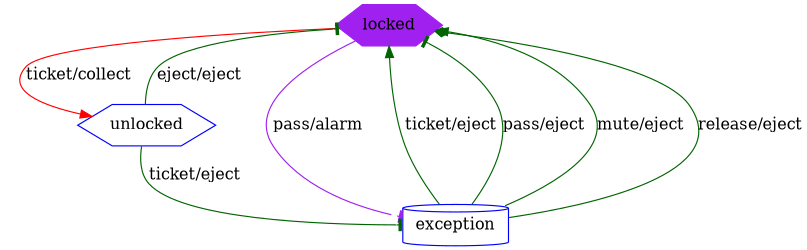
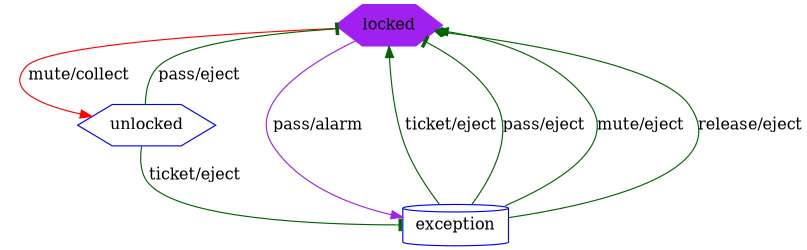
edge "locked" -> "unlocked": label "ticket/collect" -> "mute/collect"
edge "unlocked" -> "locked": label "eject/eject" -> "pass/eject"
edge "locked" -> "exception": arrowhead tee -> normal
